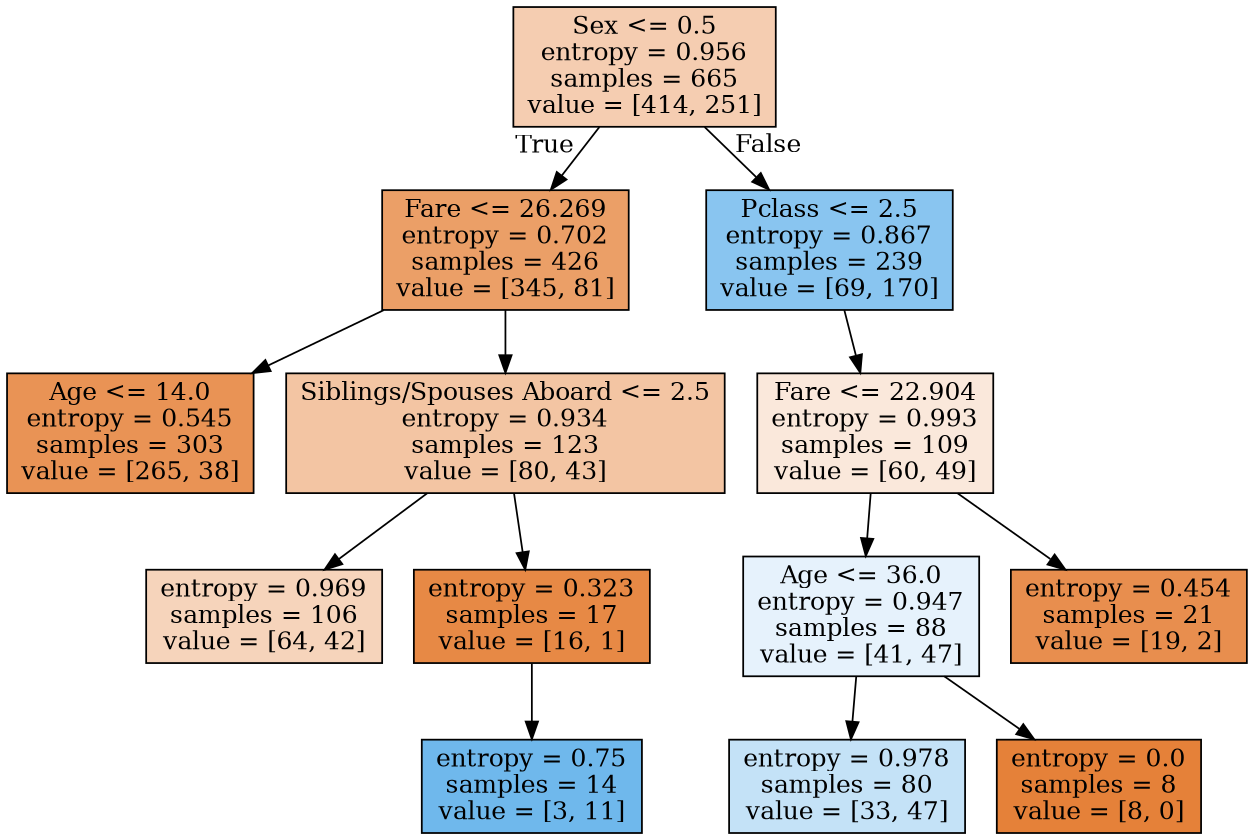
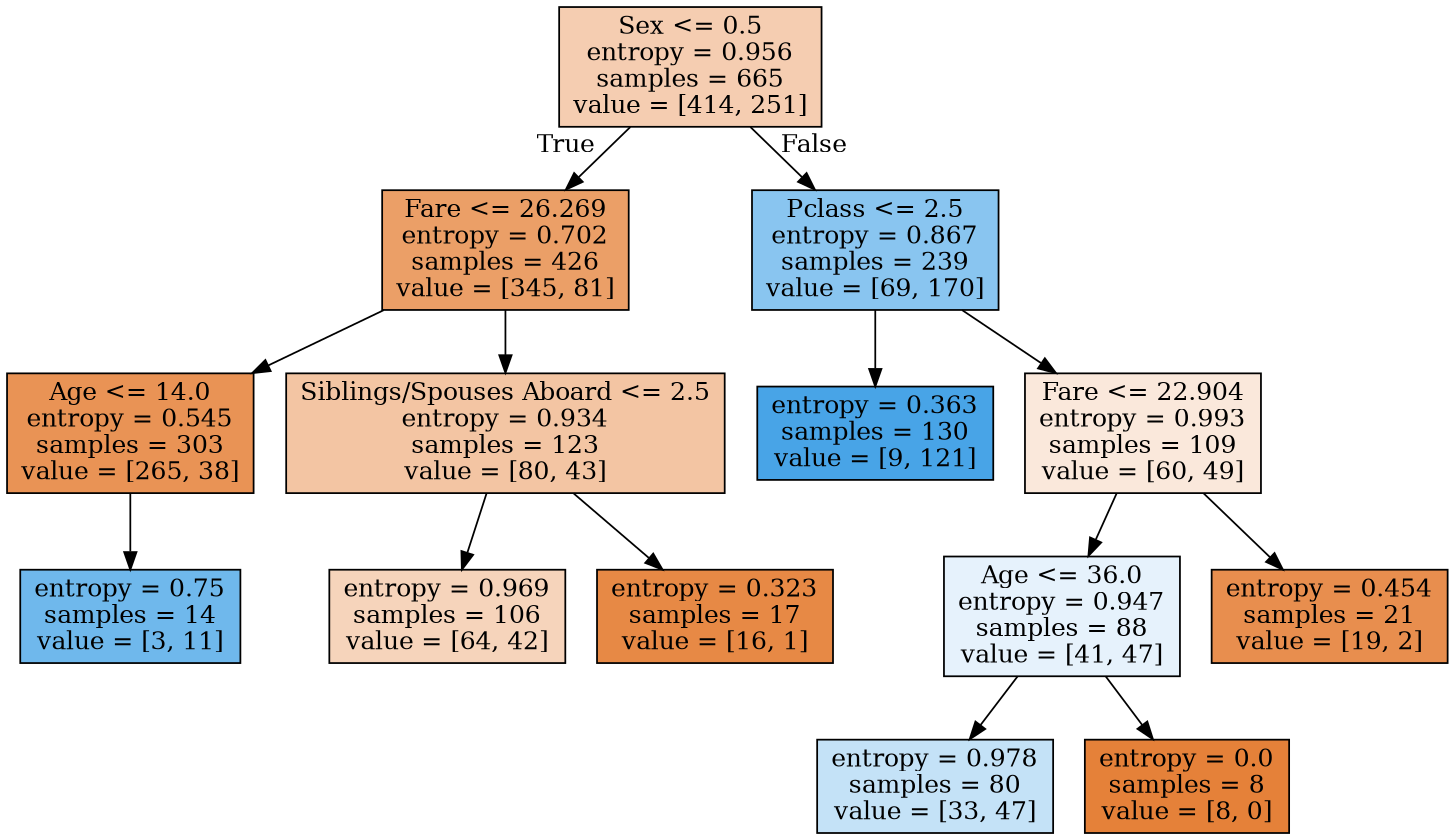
node "entropy = 0.363 samples = 130 value = [9, 121]": added
edge "entropy = 0.323 samples = 17 value = [16, 1]" -> "entropy = 0.75 samples = 14 value = [3, 11]": now "Age <= 14.0 entropy = 0.545 samples = 303 value = [265, 38]" -> "entropy = 0.75 samples = 14 value = [3, 11]"
